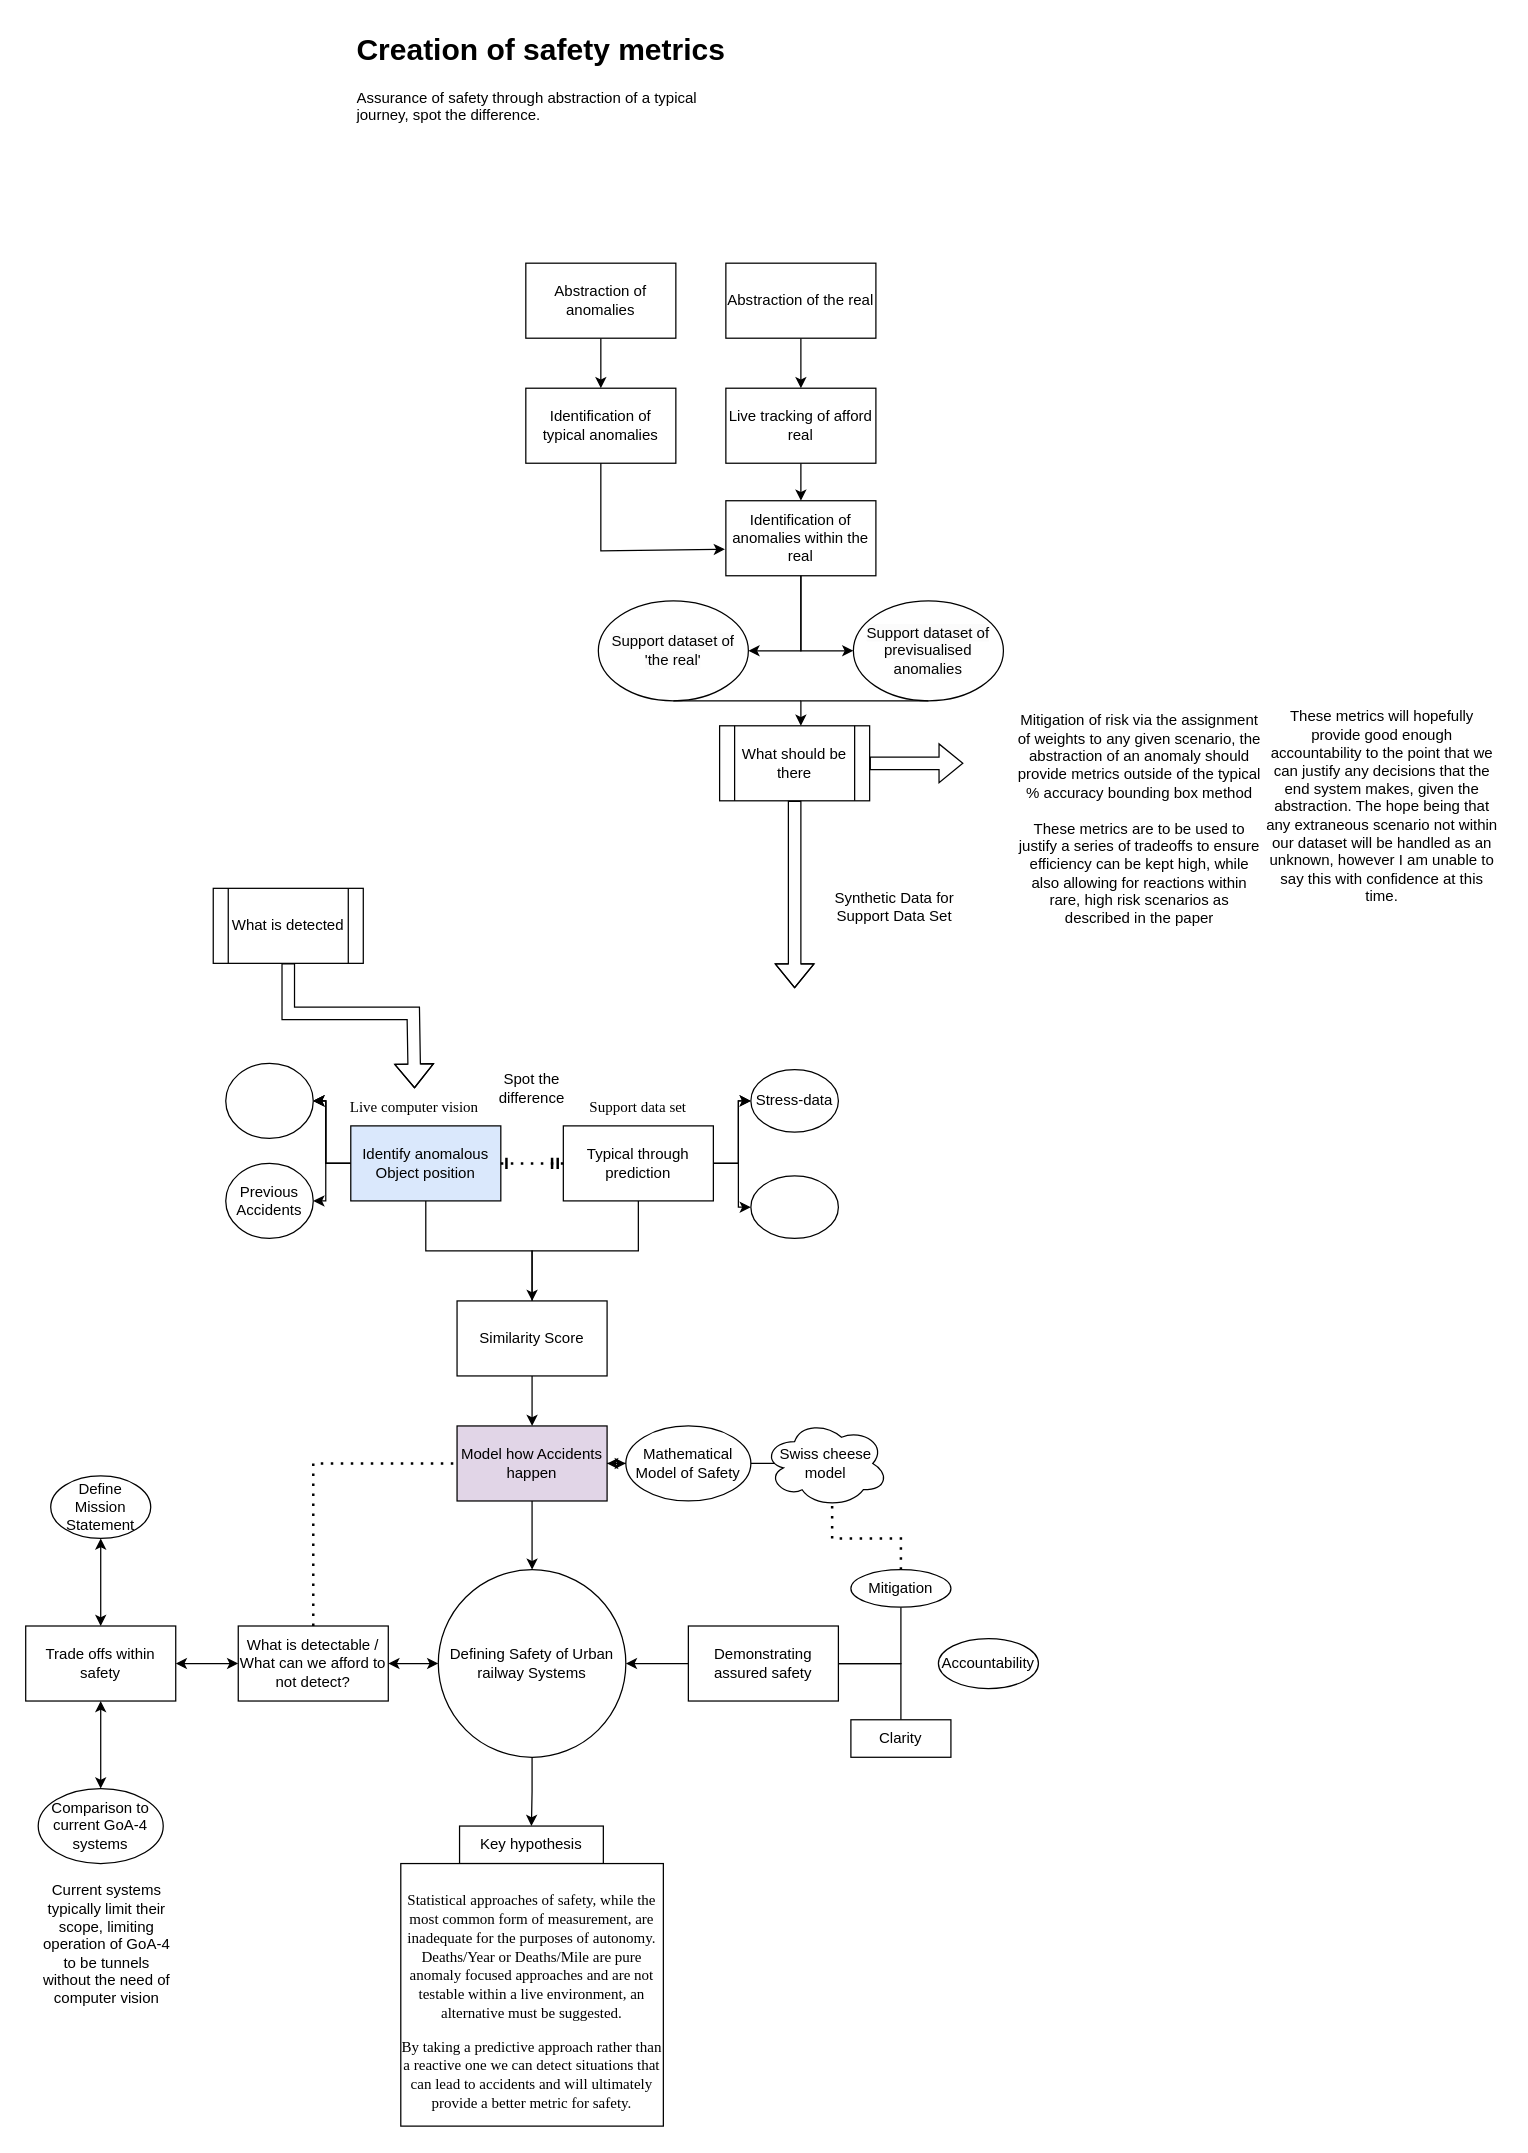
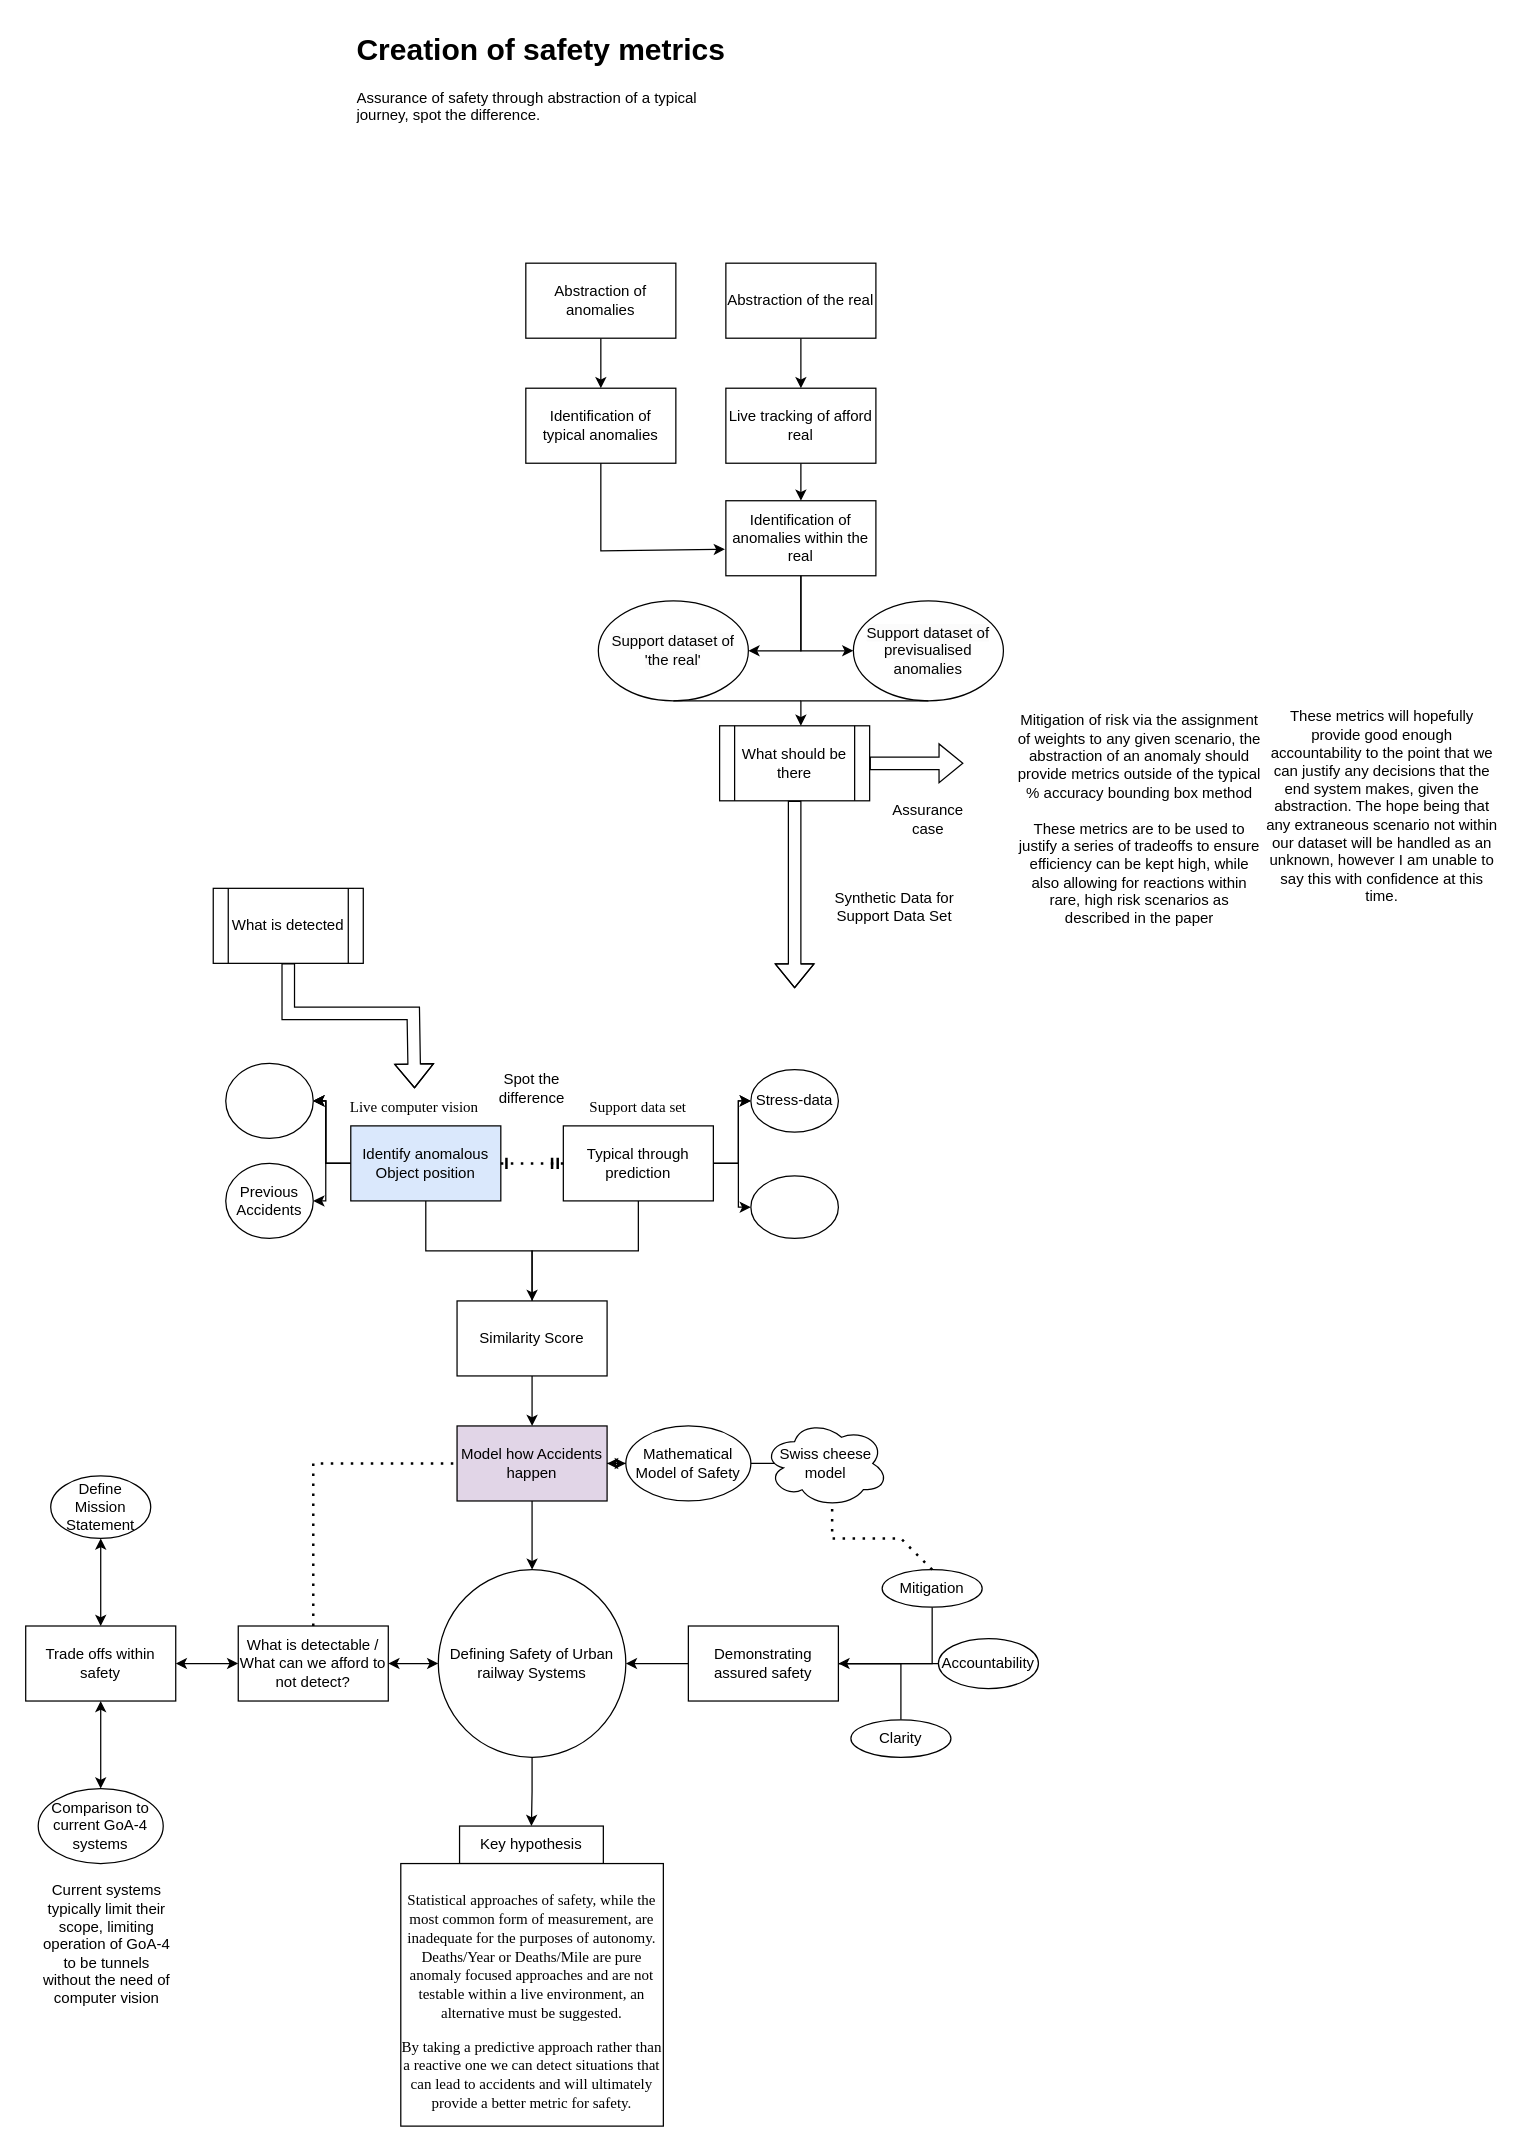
node "Assurance case": added
node "Mitigation": moved (901, 1588) -> (932, 1588)
edge "Accountability" -> "Demonstrating assured safety": added
node "Clarity": shape rectangle -> ellipse
